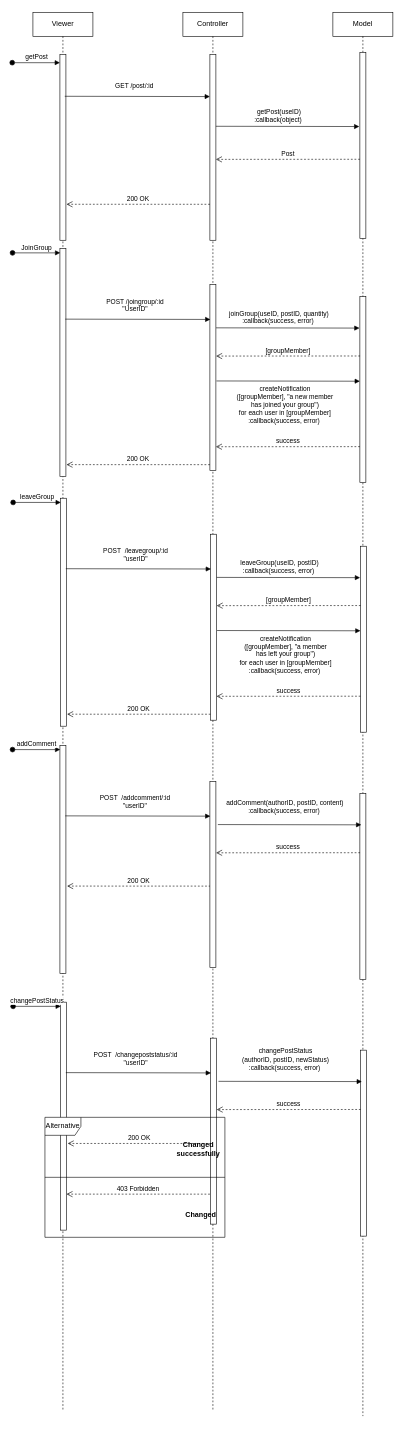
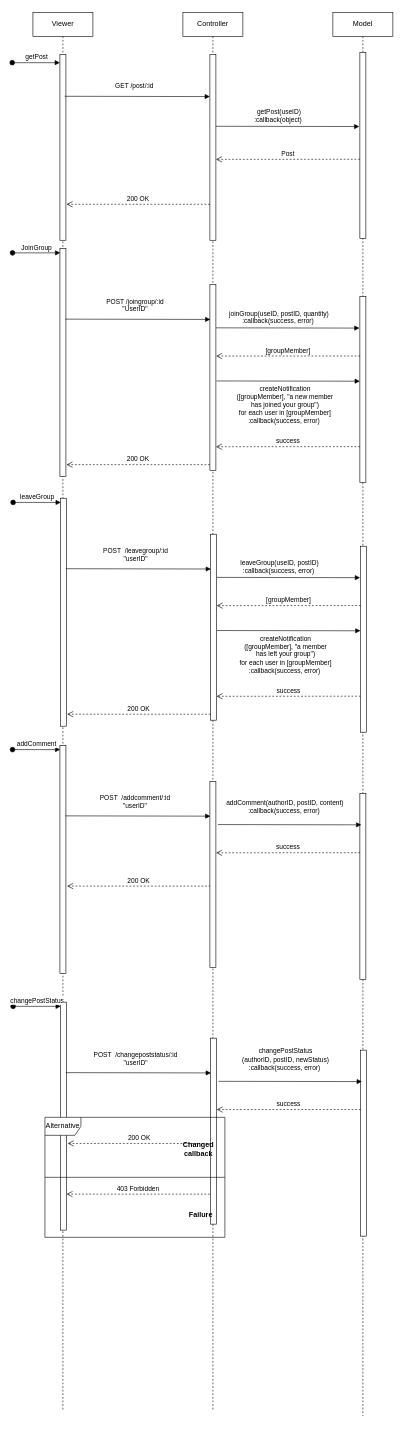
node "Changed successfully": label "Changed successfully" -> "Changed callback"
node "Changed": label "Changed" -> "Failure"
